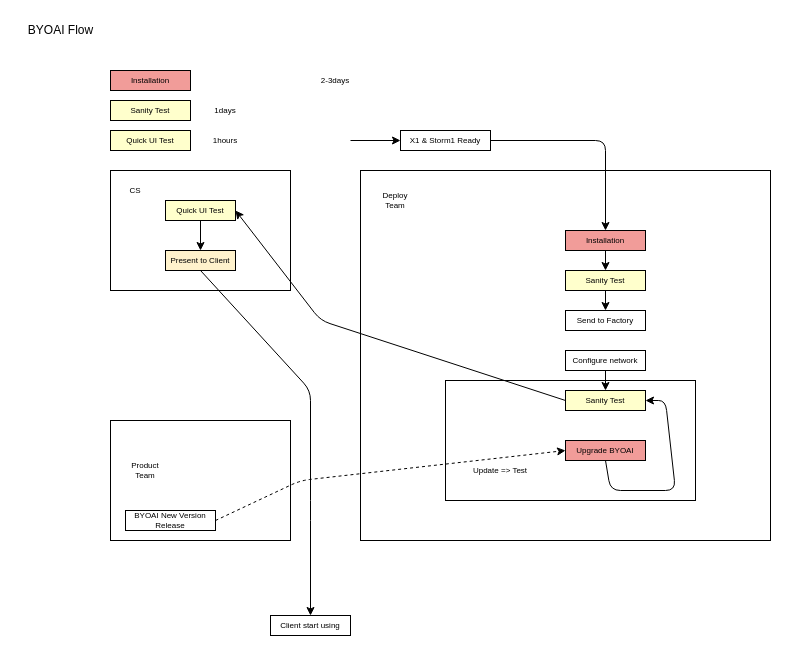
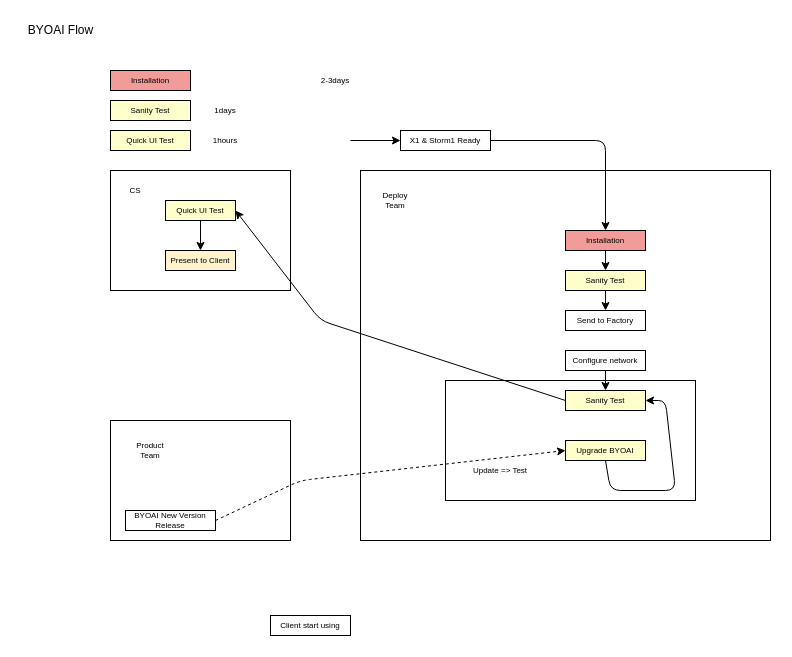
edge "Present to Client" -> "Client start using": removed
node "Upgrade BYOAI": fillcolor #f19c99 -> #ffffcc
node "Product Team": moved (146, 471) -> (151, 451)
